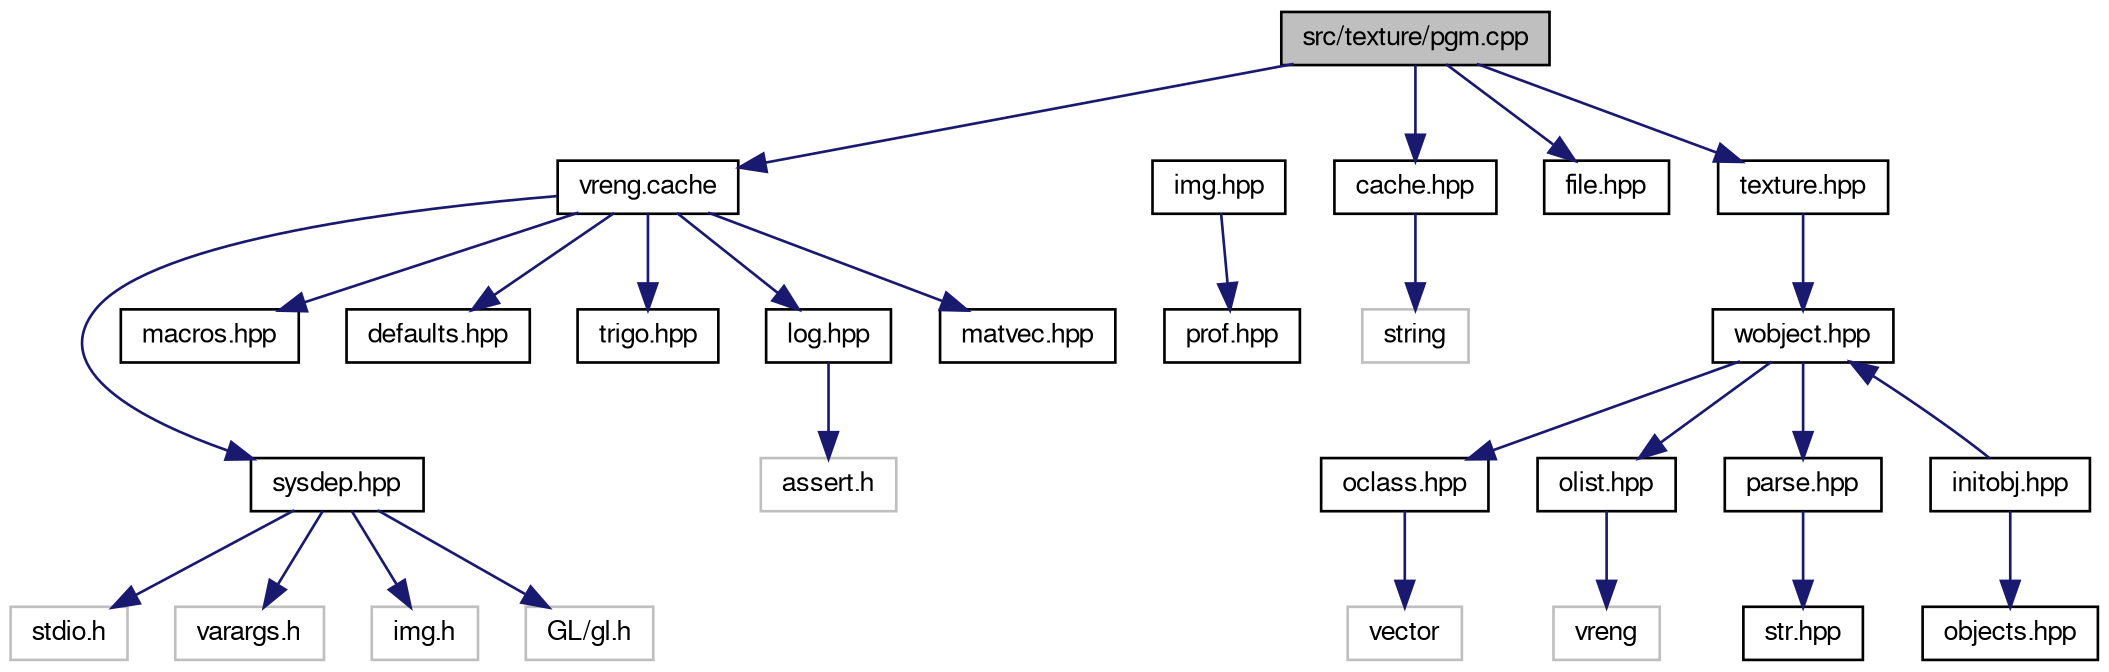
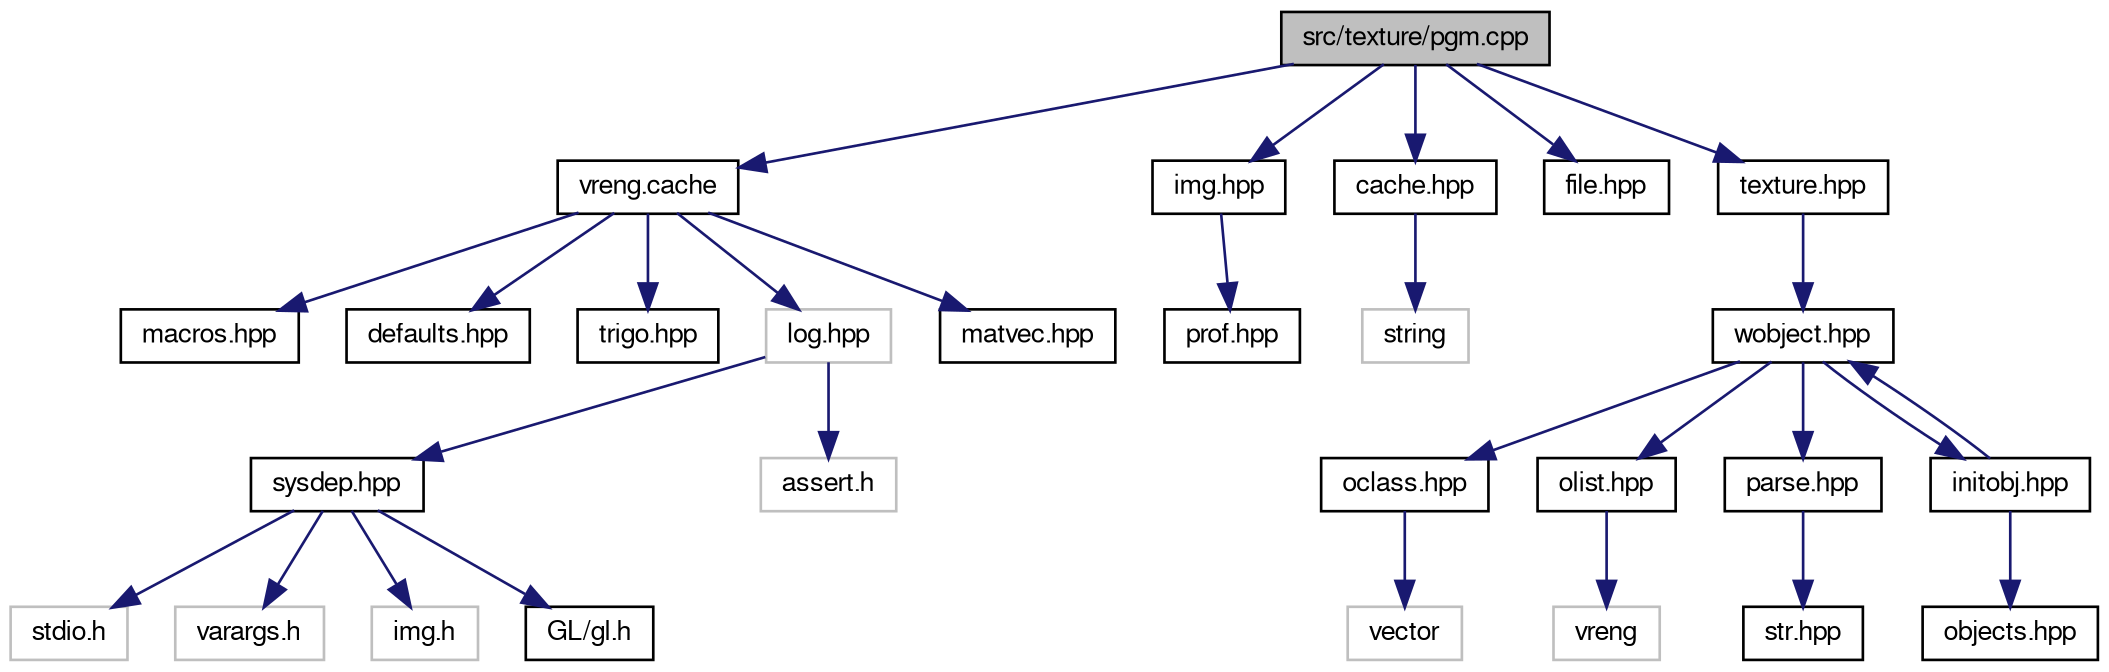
edge "src/texture/pgm.cpp" -> "img.hpp": added
edge "vreng.cache" -> "sysdep.hpp": now "log.hpp" -> "sysdep.hpp"
node "log.hpp": color black -> grey75
edge "wobject.hpp" -> "initobj.hpp": added
node "GL/gl.h": color grey75 -> black
